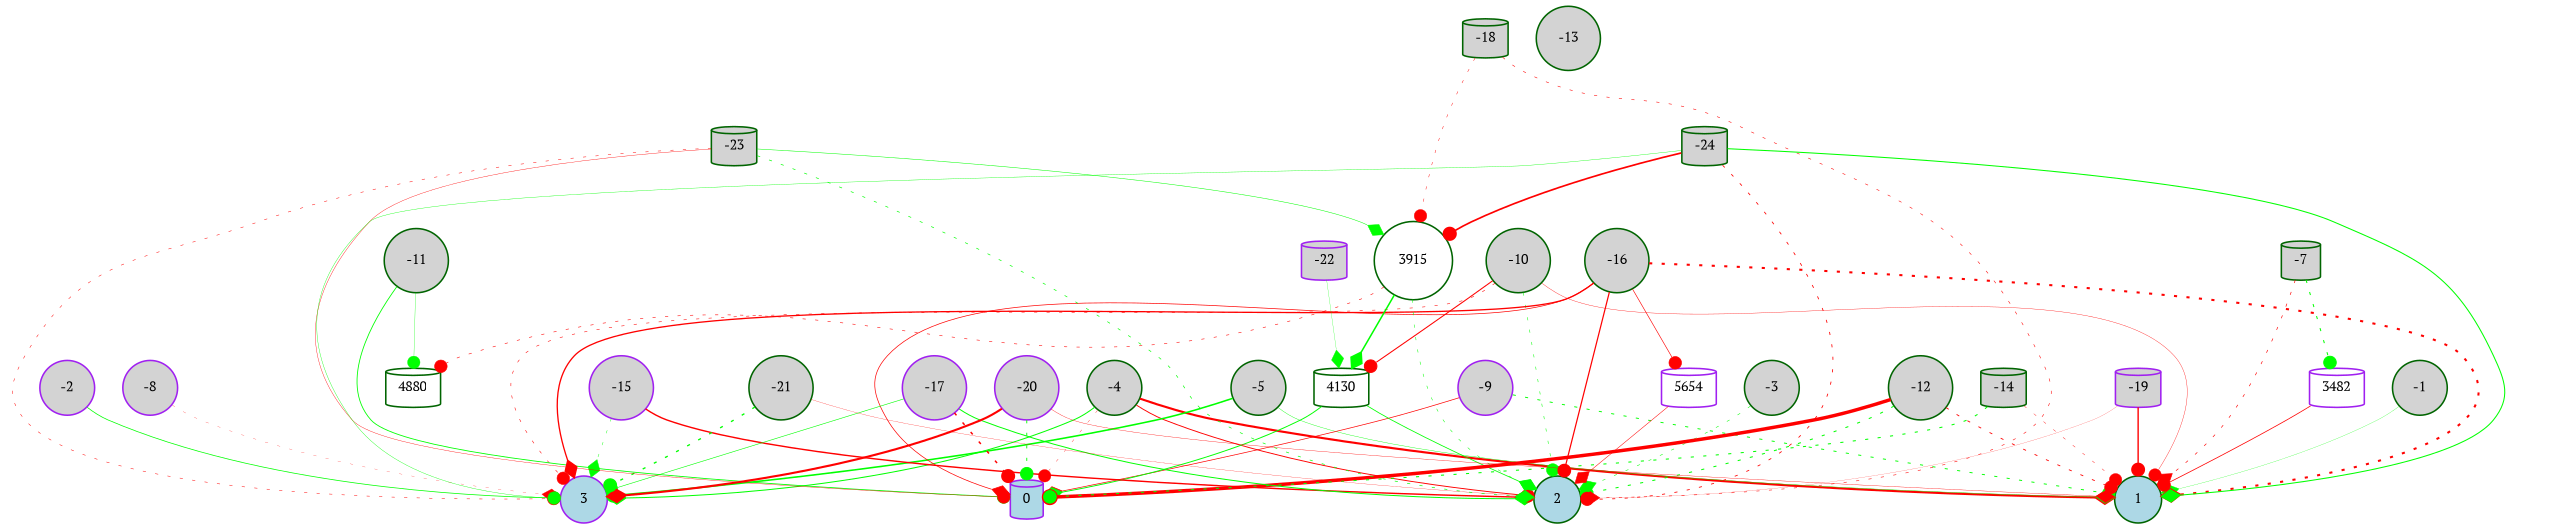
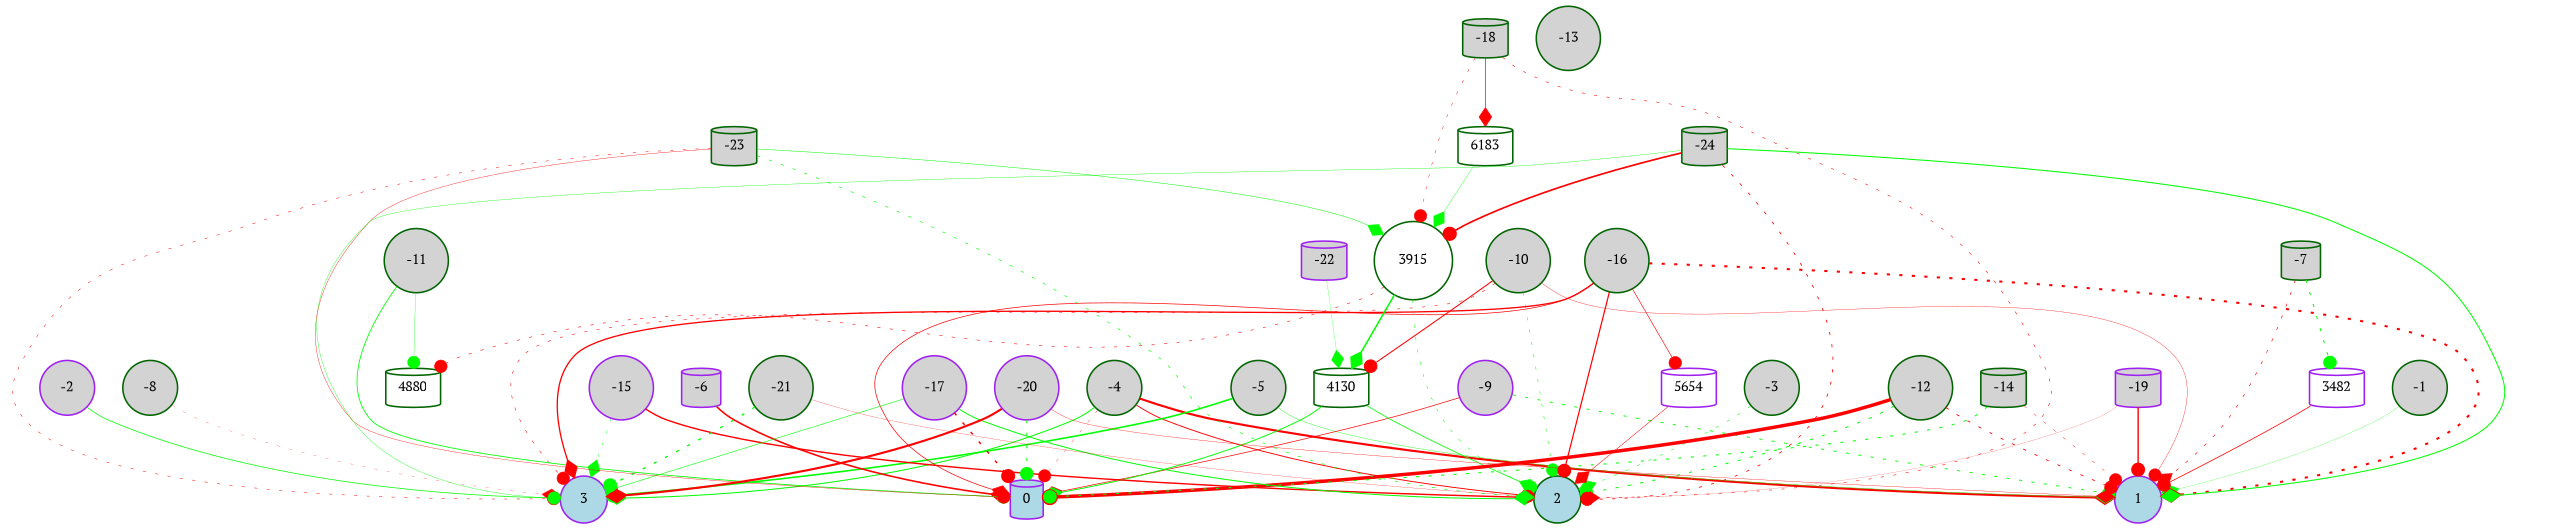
node "6183": added
node "-8": color purple -> darkgreen
node "-6": added
edge "3915" -> "2": arrowhead diamond -> dot
node "1": color darkgreen -> purple
